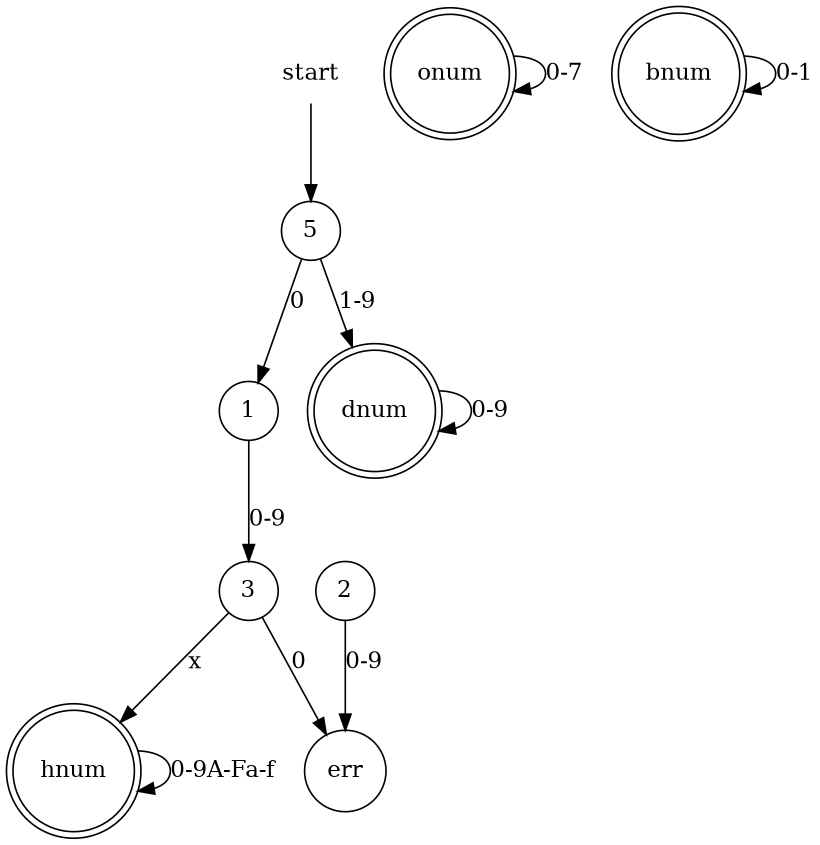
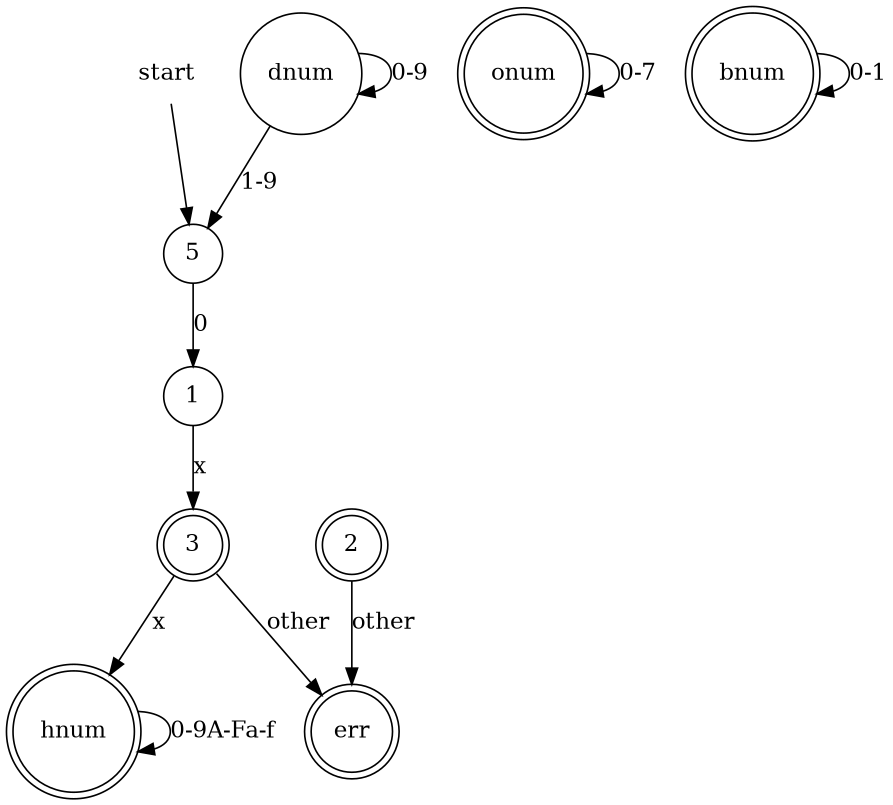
edge "5" -> "dnum": reversed
node "dnum": shape doublecircle -> circle
edge "1" -> "3": label "0-9" -> "x"
node "3": shape circle -> doublecircle
node "2": shape circle -> doublecircle
edge "3" -> "err": label "0" -> "other"
edge "2" -> "err": label "0-9" -> "other"
node "err": shape circle -> doublecircle
